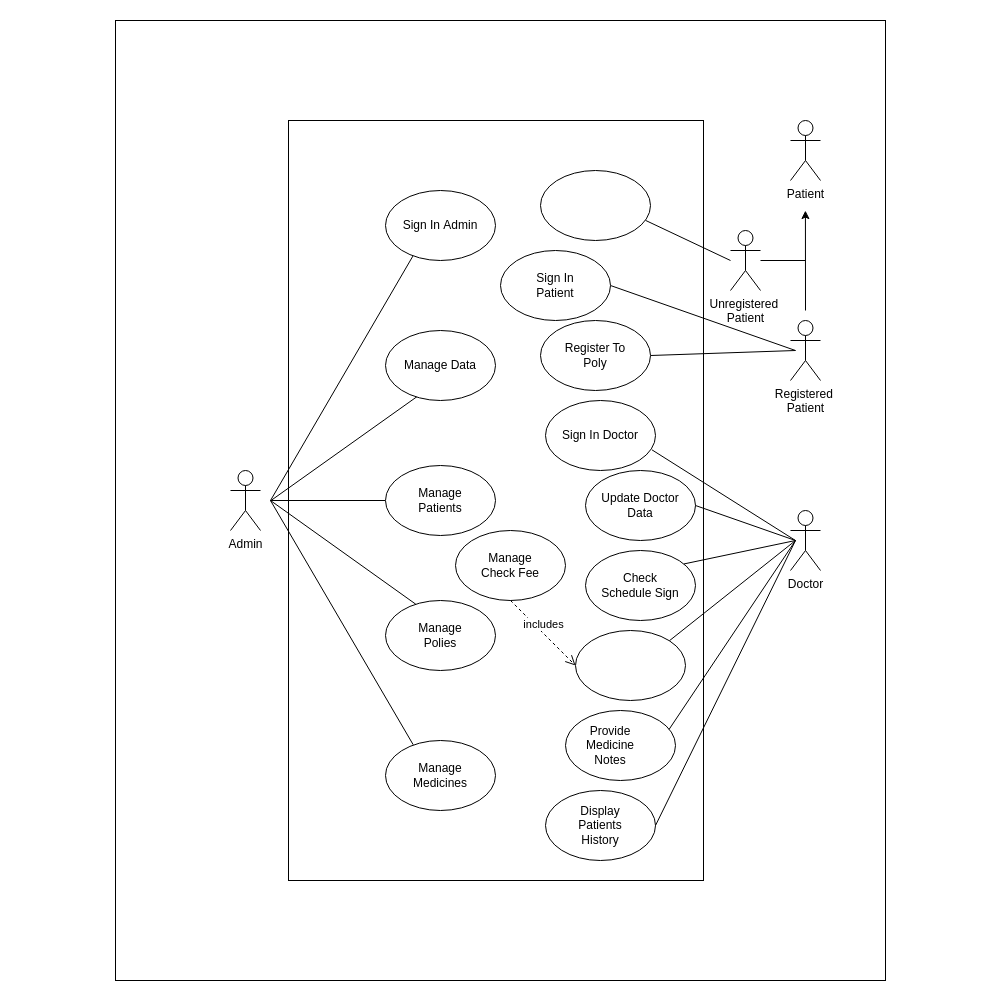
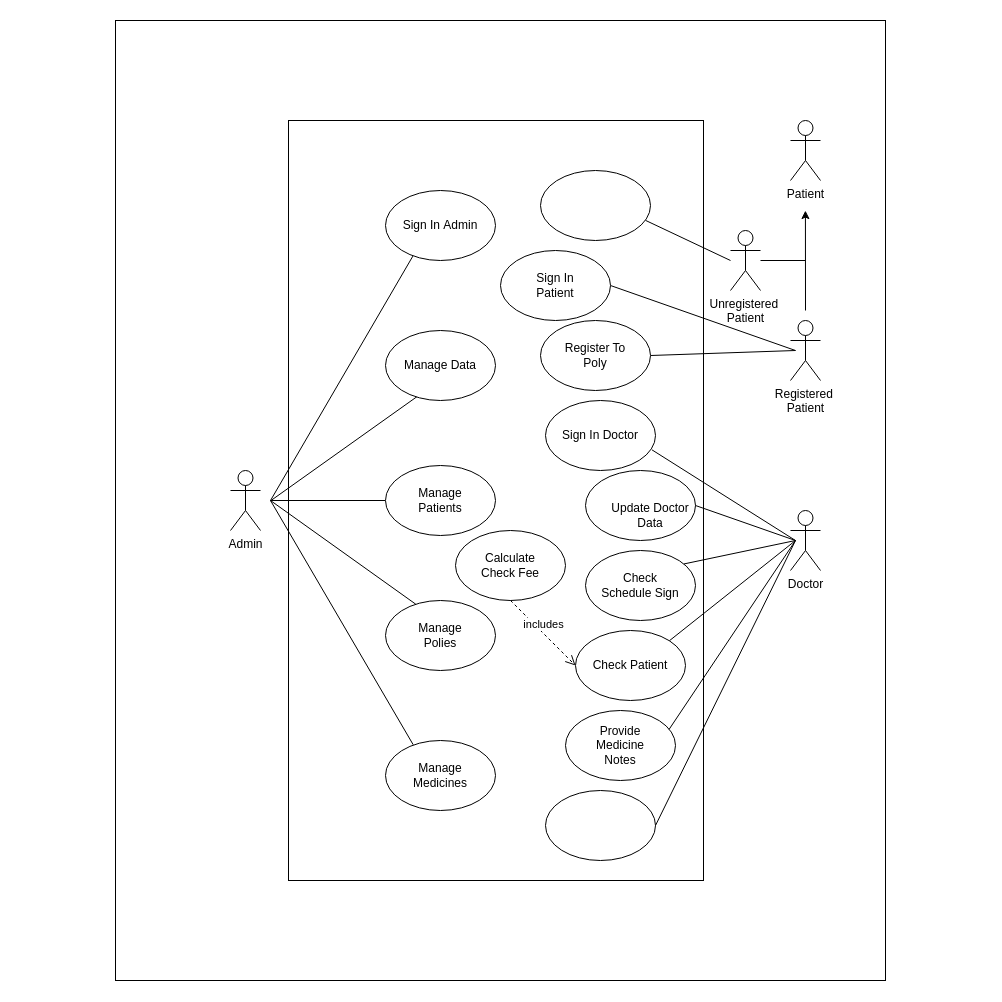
node "Update Doctor Data": moved (641, 506) -> (651, 516)
node "Manage Check Fee": label "Manage Check Fee" -> "Calculate Check Fee"
node "Check Patient": added
node "Provide Medicine Notes": moved (611, 746) -> (621, 746)
node "Display Patients History": removed
